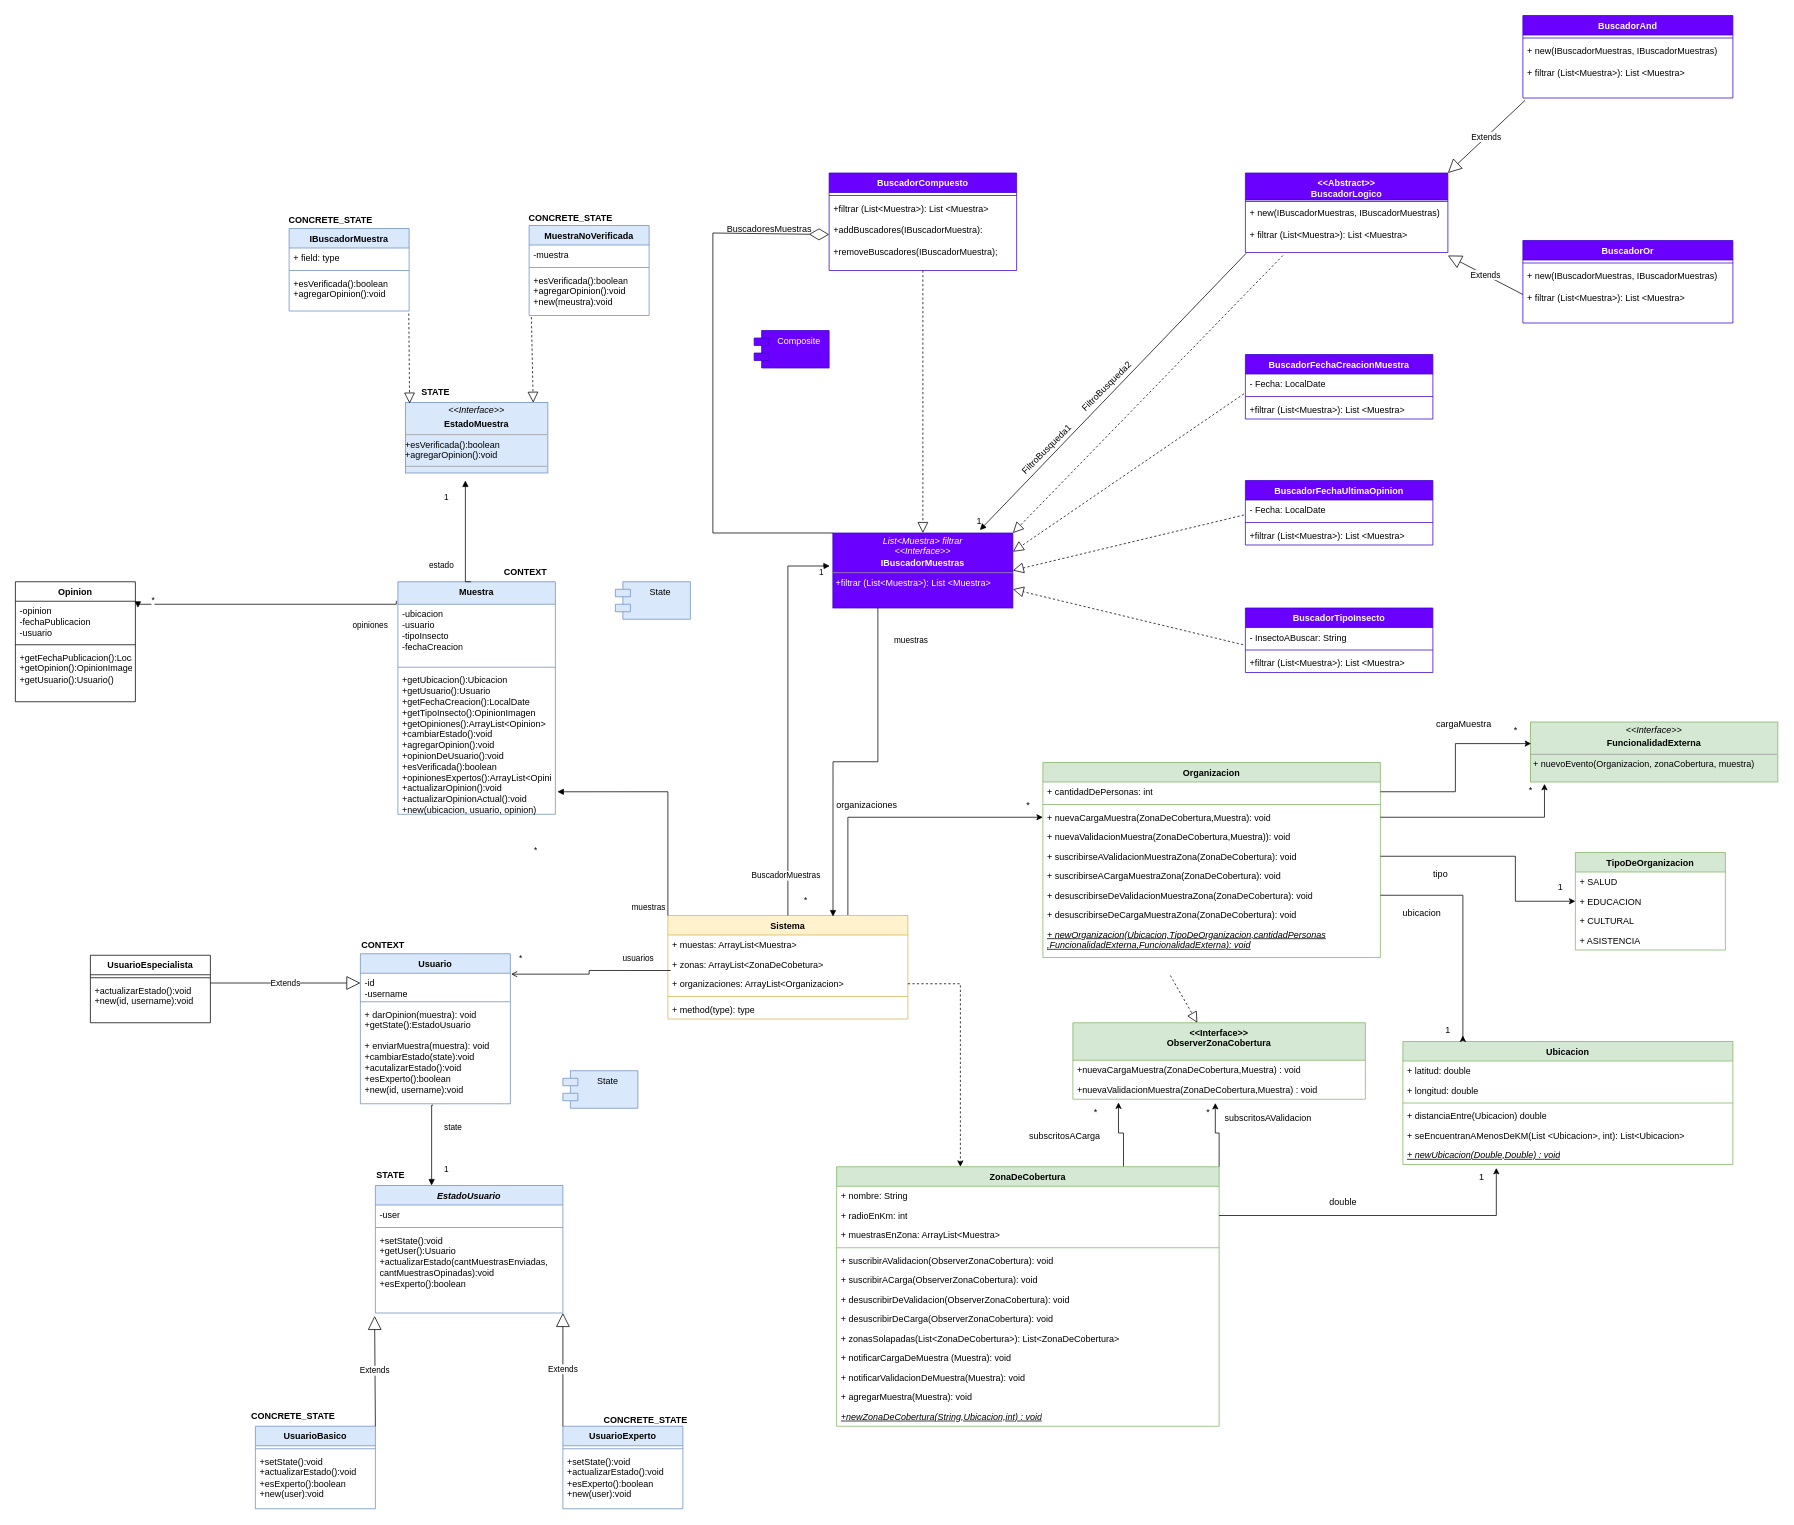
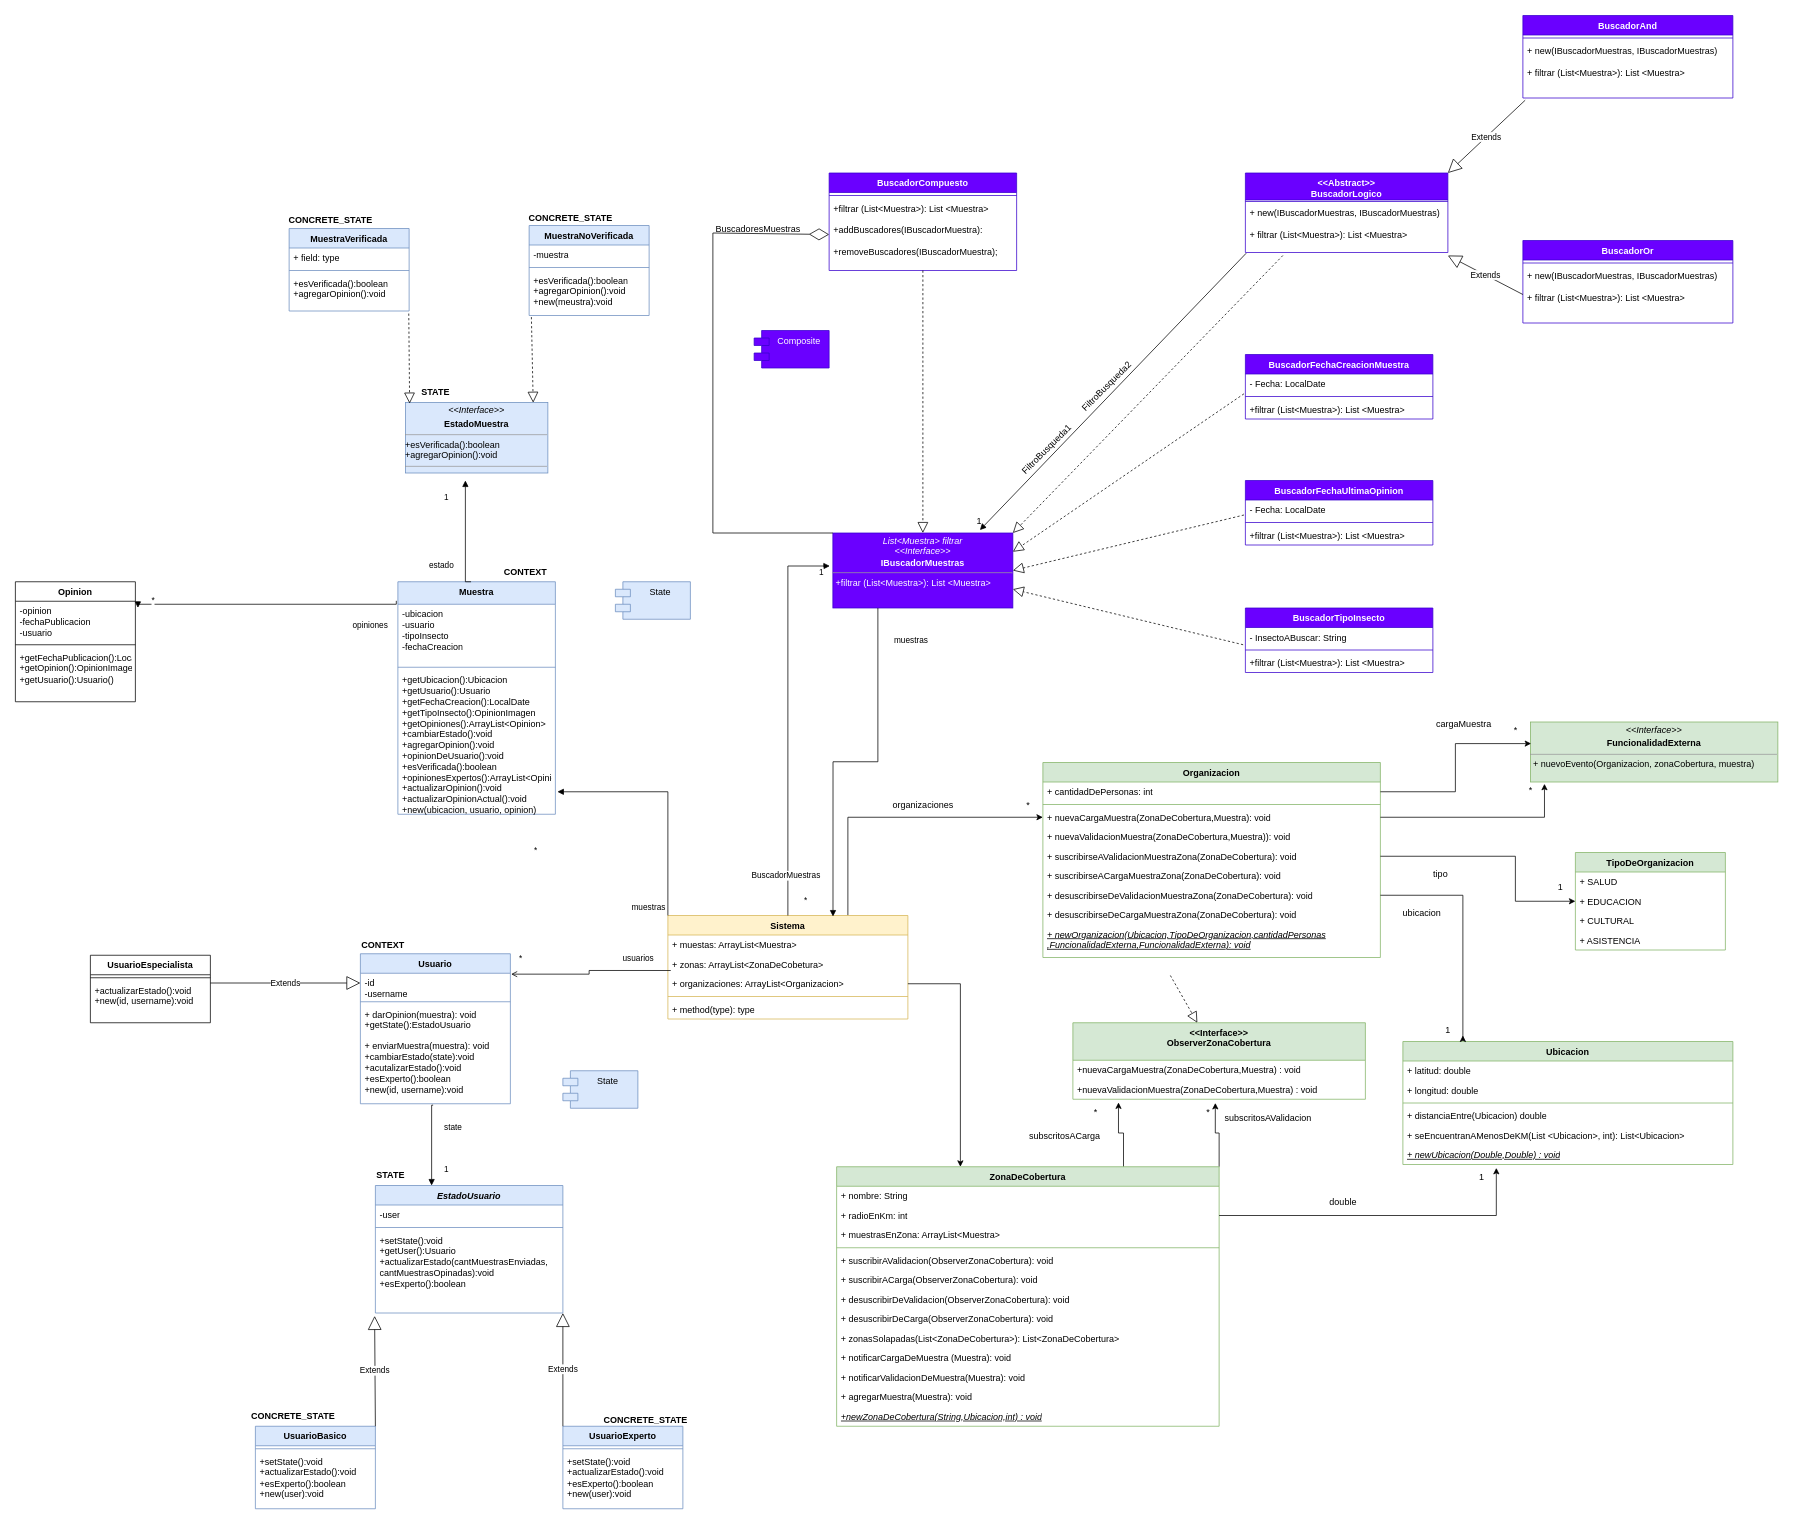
node "BuscadoresMuestras": moved (769, 229) -> (758, 229)
node "IBuscadorMuestra": label "IBuscadorMuestra" -> "MuestraVerificada"
node "organizaciones": moved (867, 805) -> (923, 805)
edge "+ organizaciones: ArrayList<Organizacion>" -> "ZonaDeCobertura": style dashed -> solid
